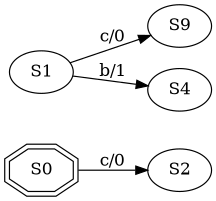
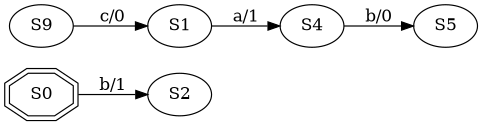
node "S5": added
edge "S1" -> "S9": reversed
edge "S1" -> "S4": label "b/1" -> "a/1"
edge "S0" -> "S2": label "c/0" -> "b/1"
